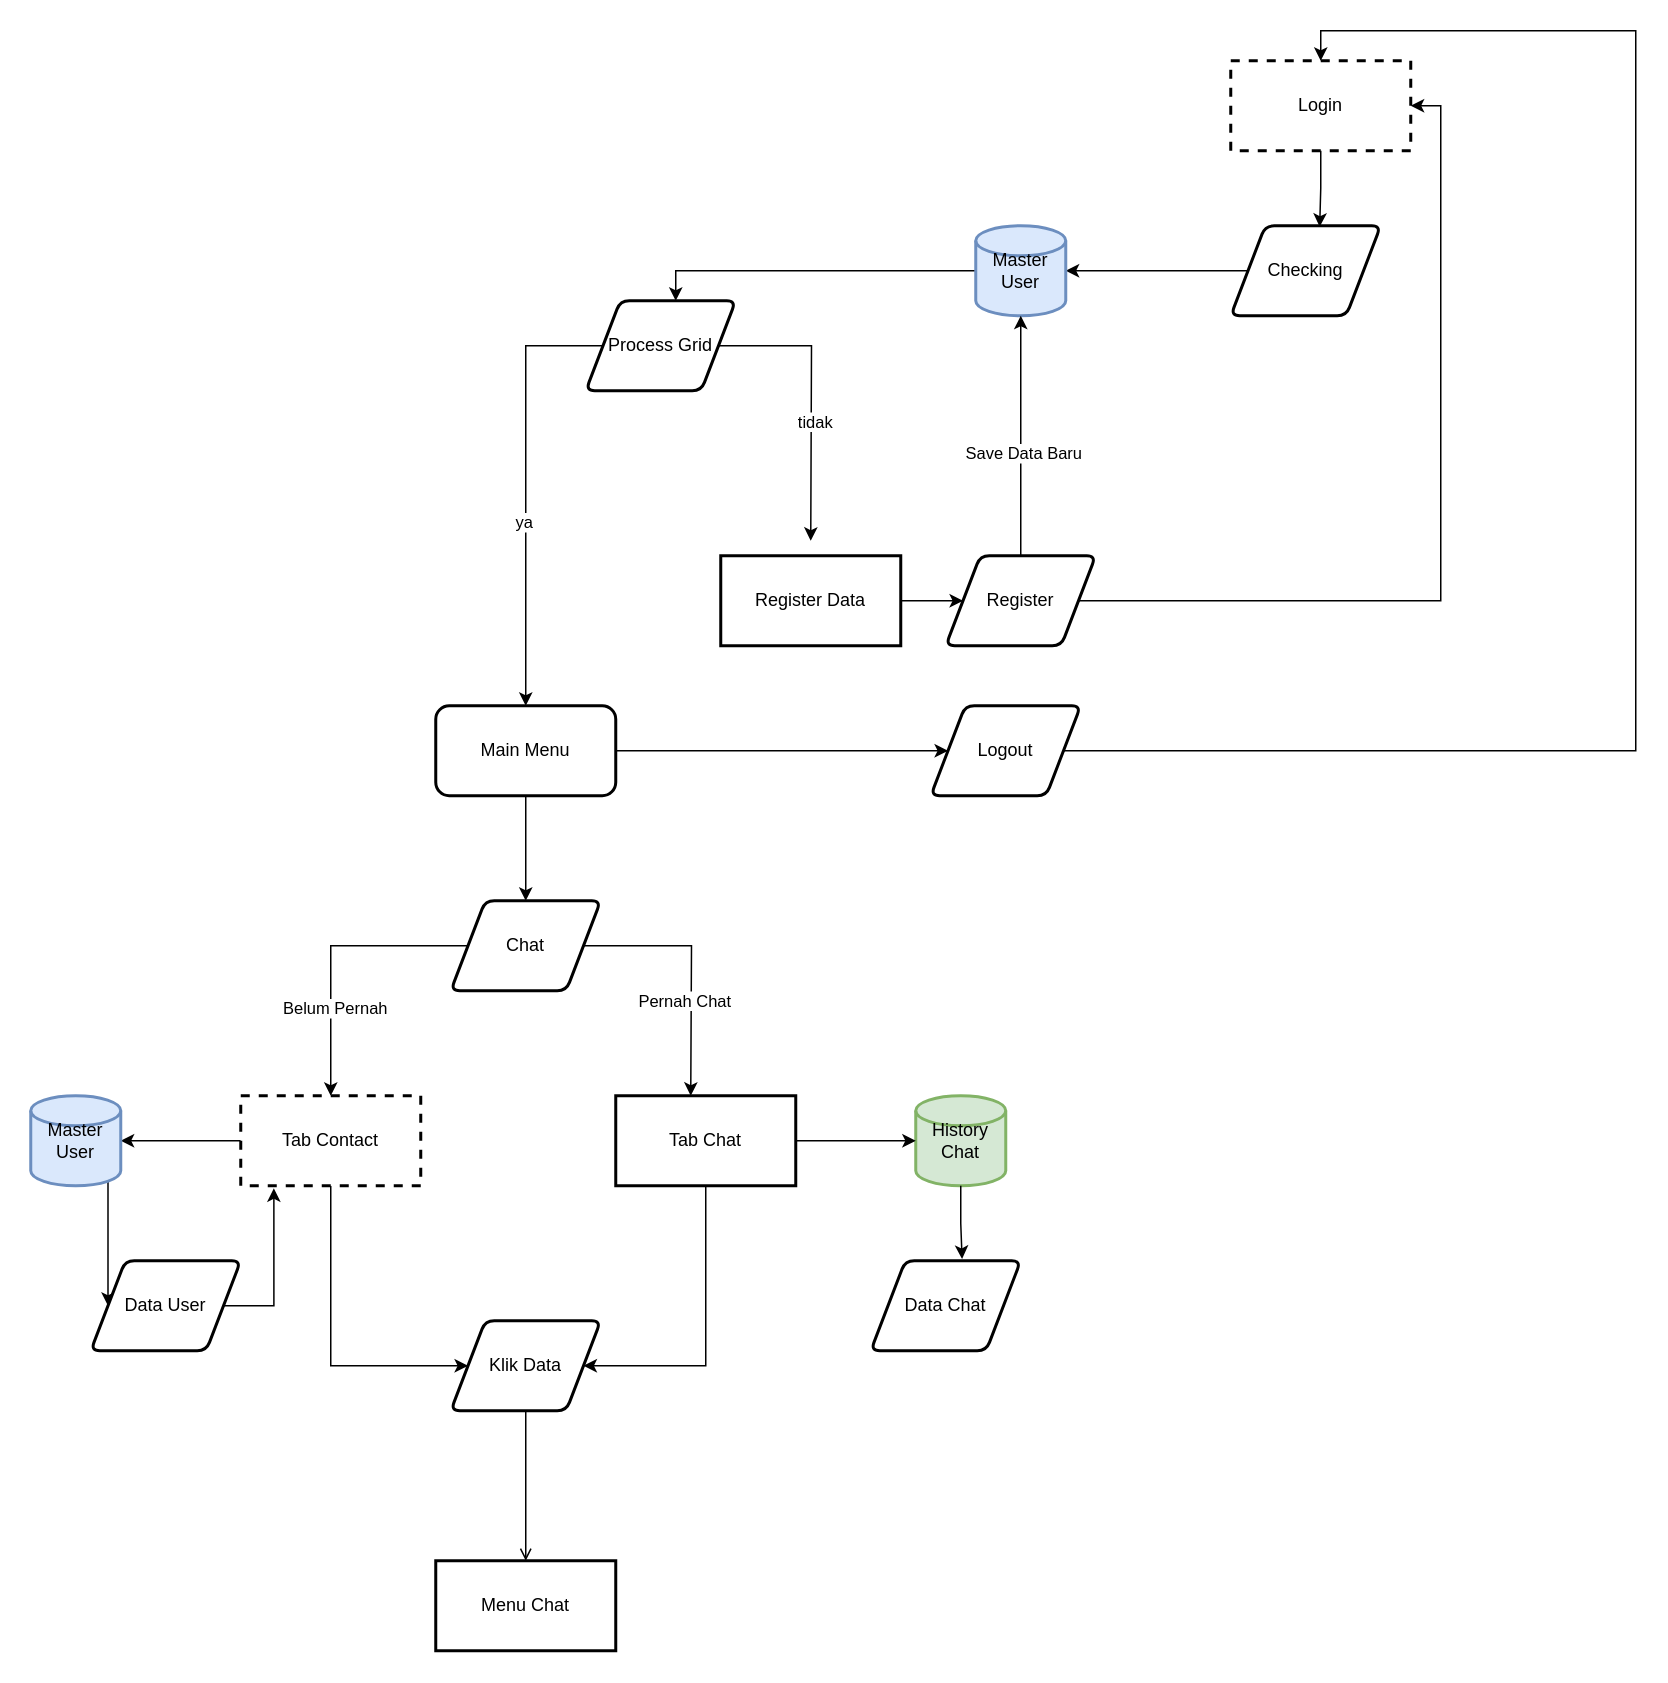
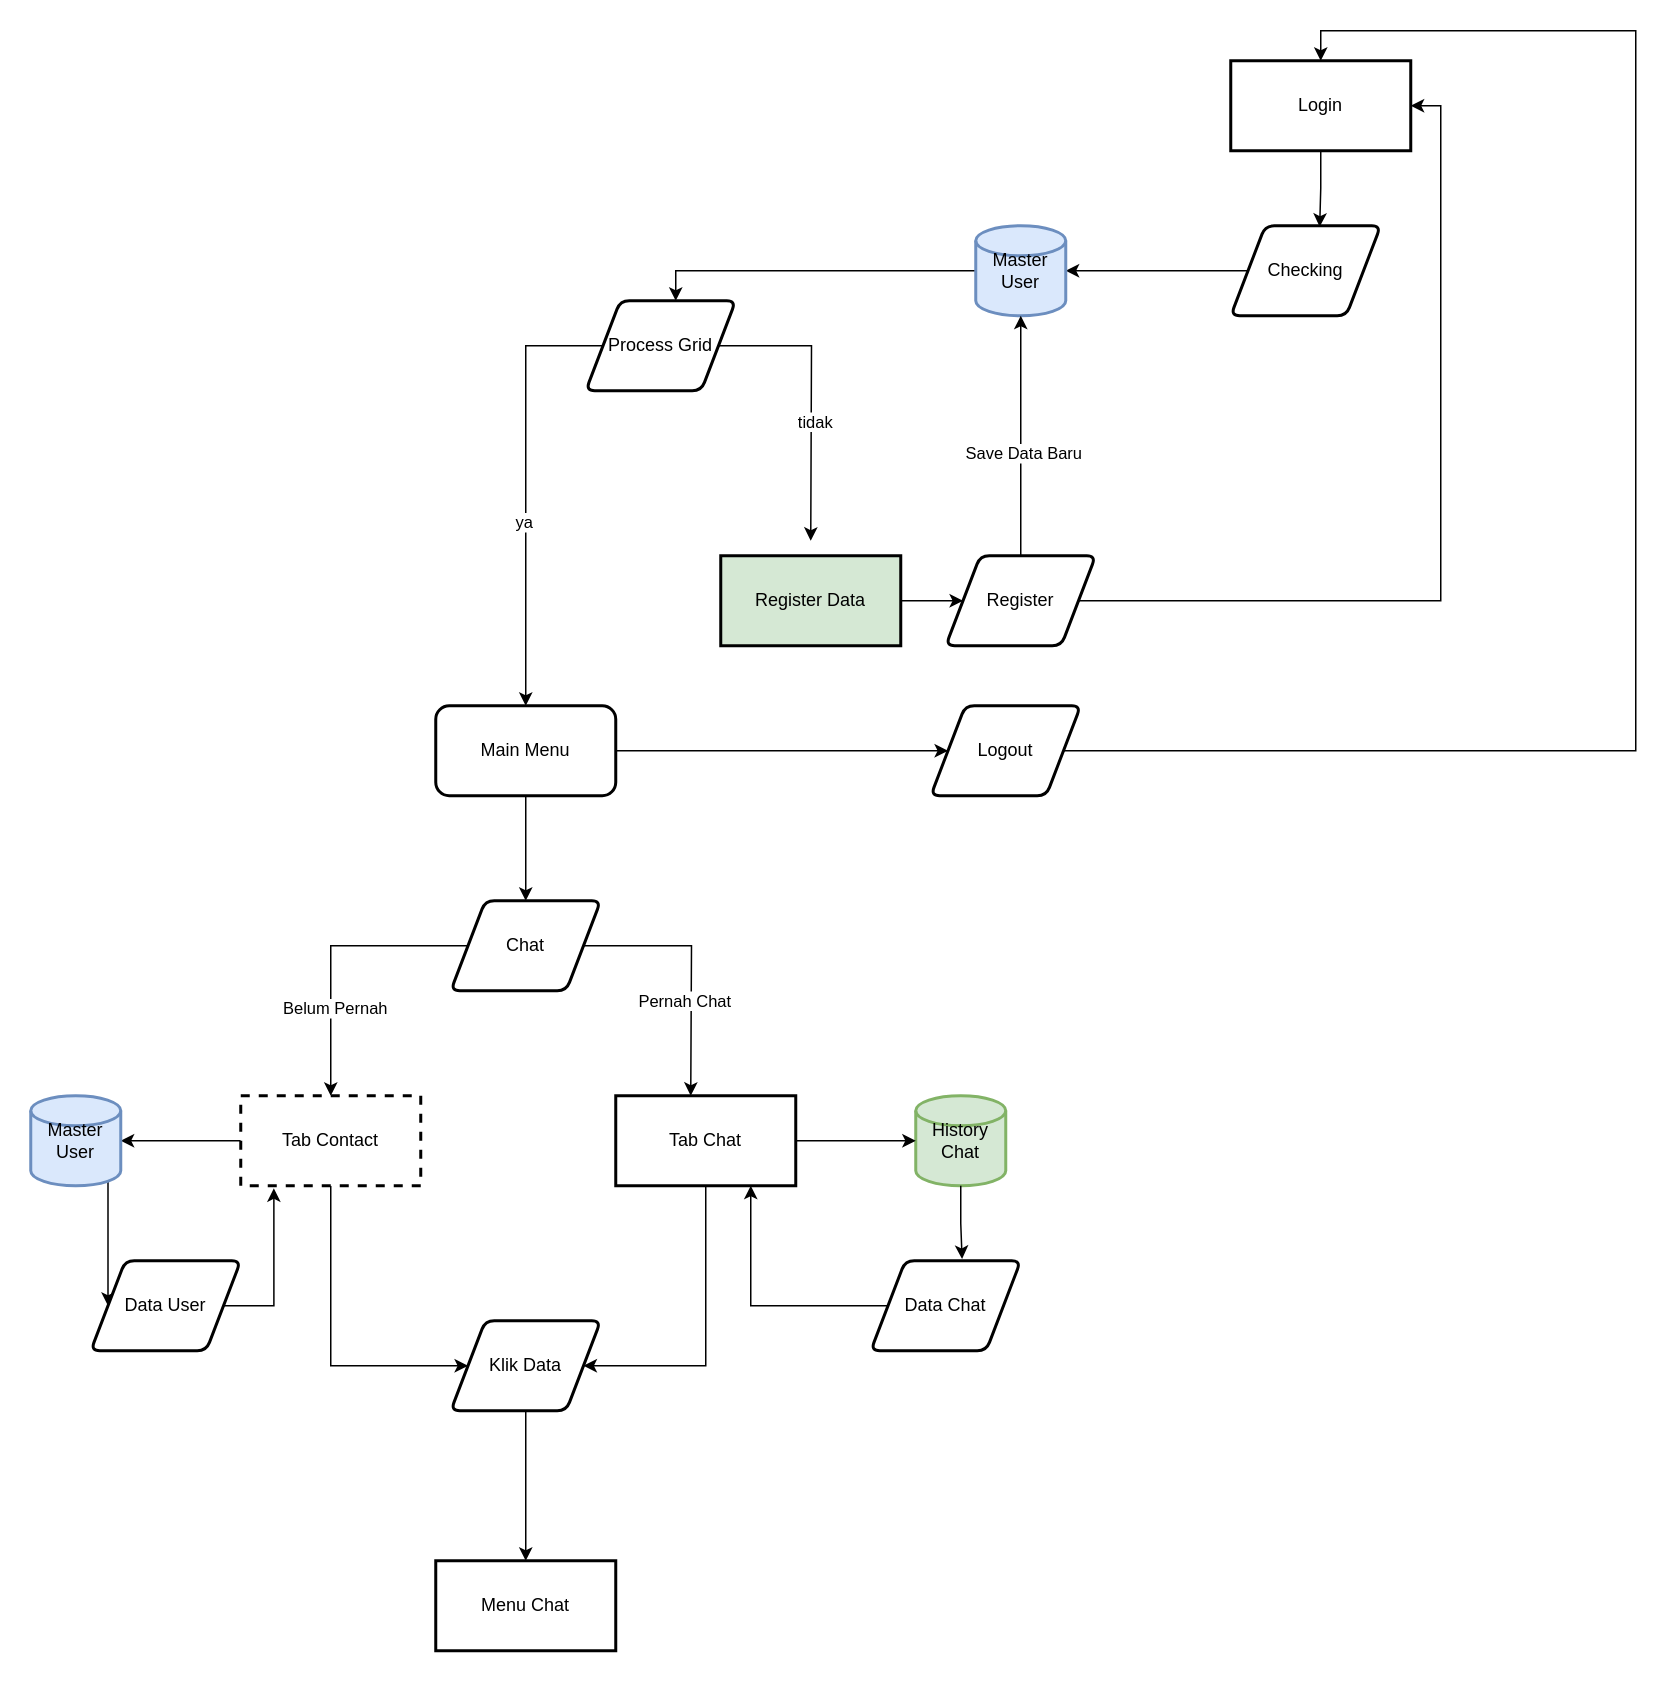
node "Login": style dashed -> solid
node "Register Data": fillcolor #ffffff -> #d5e8d4
edge "Data Chat" -> "Tab Chat": added
edge "Klik Data" -> "Menu Chat": arrowhead open -> classic
